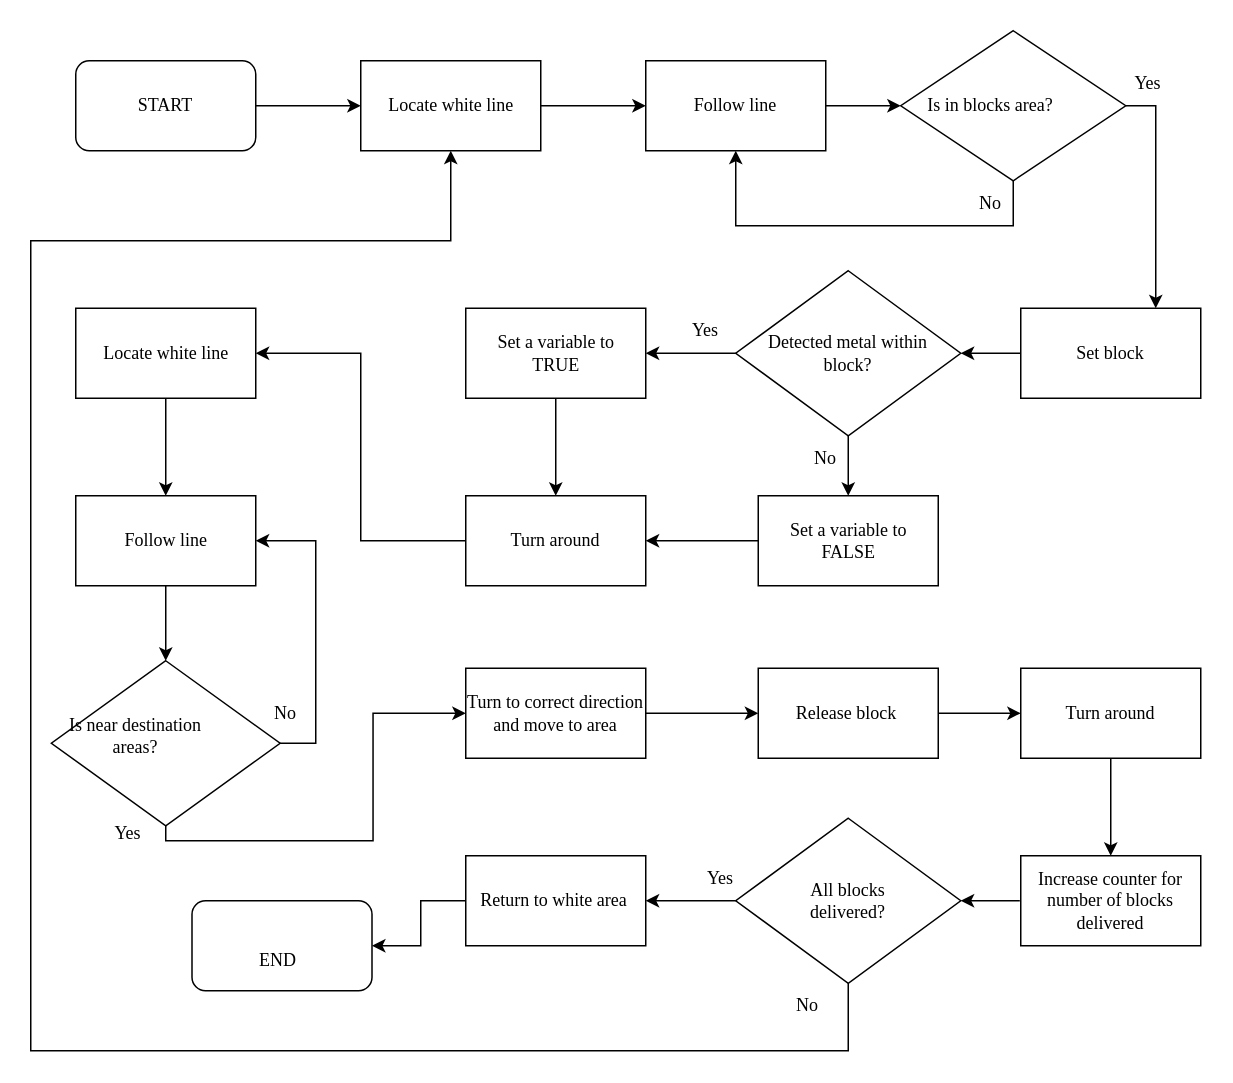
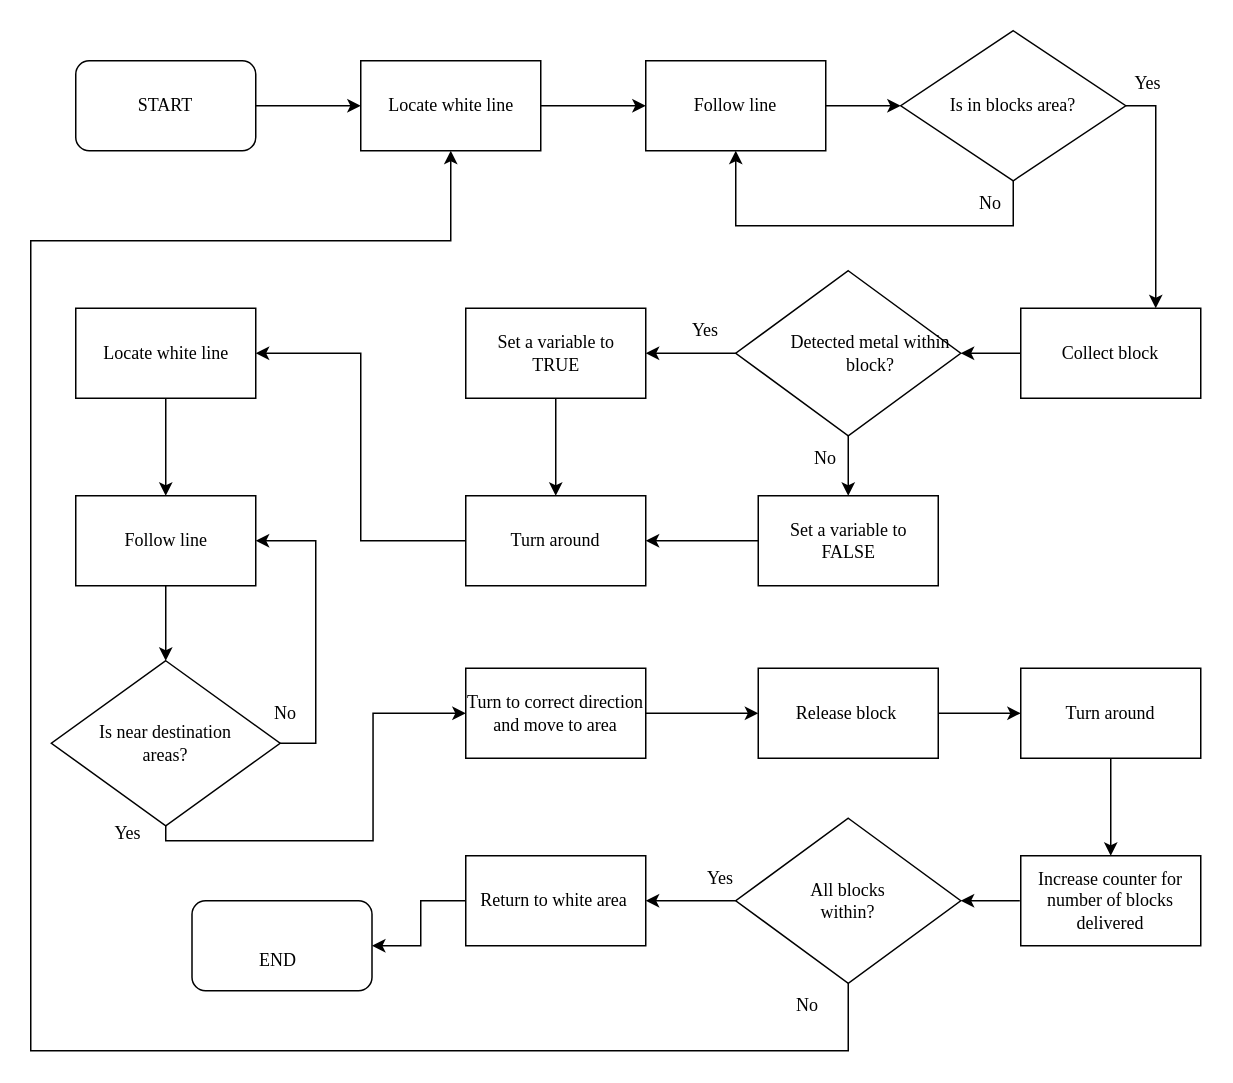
node "Is in blocks area?": moved (991, 106) -> (1013, 106)
node "Detected metal within block?": moved (848, 353) -> (871, 353)
node "Set block": label "Set block" -> "Collect block"
node "Is near destination areas?": moved (136, 736) -> (166, 743)
node "All blocks delivered?": label "All blocks delivered?" -> "All blocks within?"
